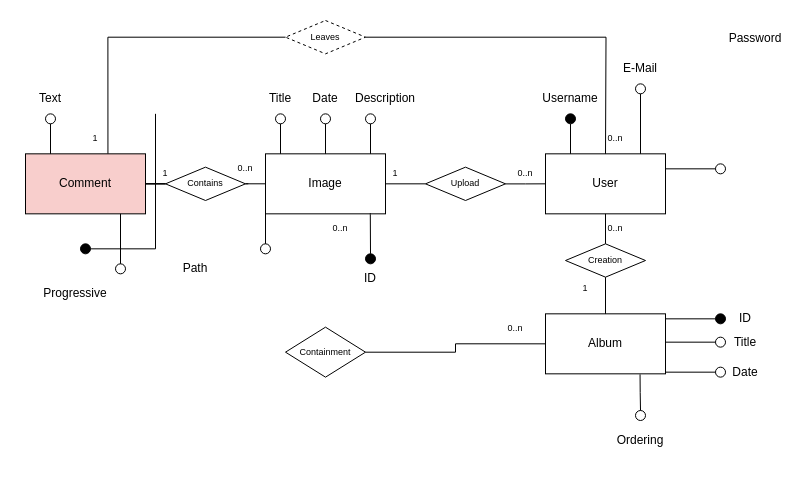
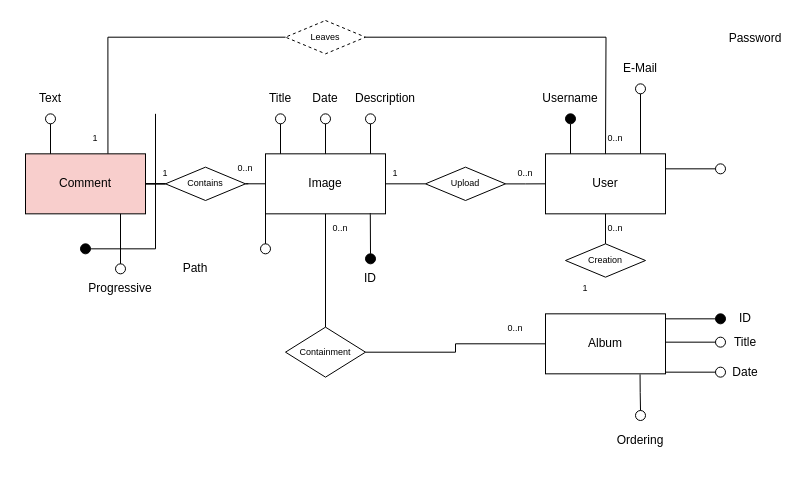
edge "Image" -- "Containment": added
node "Progressive": moved (76, 294) -> (121, 289)
edge "Creation" -- "Album": removed
